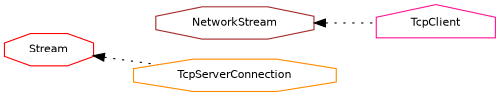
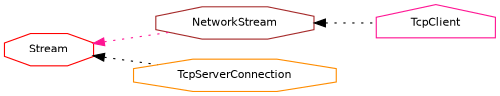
edge "NetworkStream" -> "Stream": added
